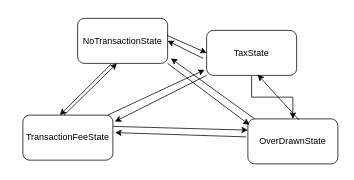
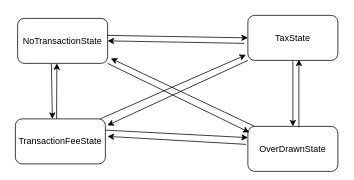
node "NoTransactionState": moved (123, 41) -> (63, 41)
node "TaxState": moved (252, 53) -> (293, 38)
node "TransactionFeeState": moved (68, 138) -> (60, 141)
node "OverDrawnState": moved (293, 141) -> (293, 149)
